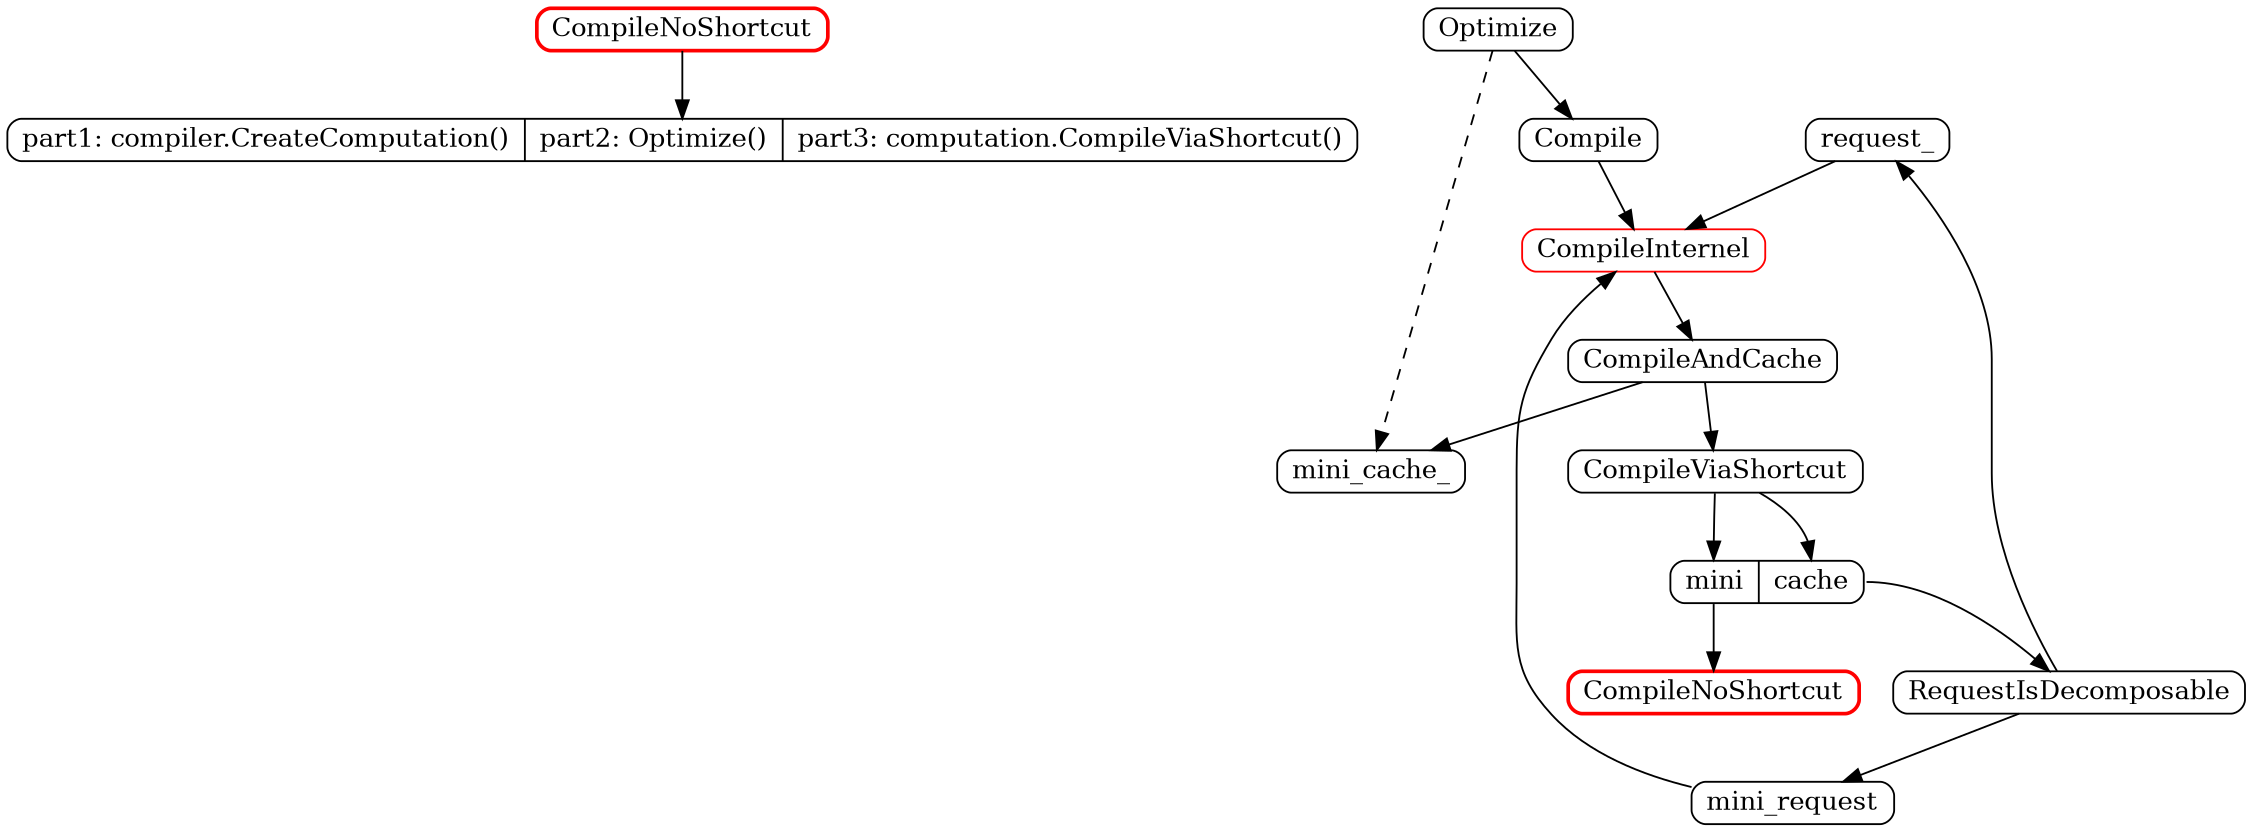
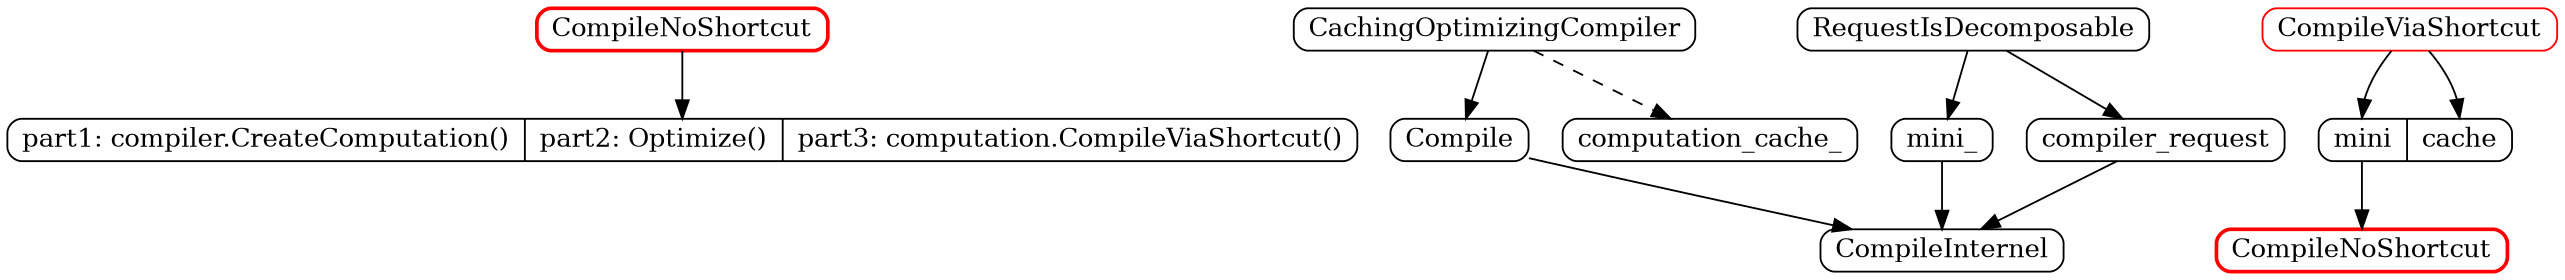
node "Optimize": label "Optimize" -> "CachingOptimizingCompiler"
node "request_": label "request_" -> "mini_"
node "CompileInternel": color red -> black
node "CompileAndCache": removed
node "mini_cache_": label "mini_cache_" -> "computation_cache_"
node "CompileViaShortcut": color black -> red
edge "mini" -> "RequestIsDecomposable": removed
node "mini_request": label "mini_request" -> "compiler_request"
